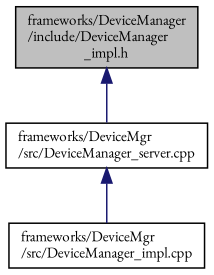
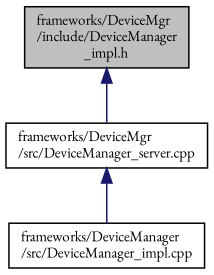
node "frameworks/DeviceManager /include/DeviceManager _impl.h": label "frameworks/DeviceManager /include/DeviceManager _impl.h" -> "frameworks/DeviceMgr /include/DeviceManager _impl.h"
node "frameworks/DeviceMgr /src/DeviceManager_impl.cpp": label "frameworks/DeviceMgr /src/DeviceManager_impl.cpp" -> "frameworks/DeviceManager /src/DeviceManager_impl.cpp"
